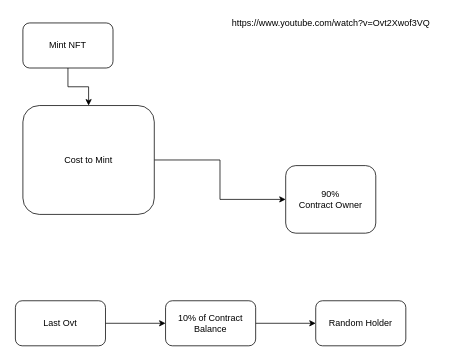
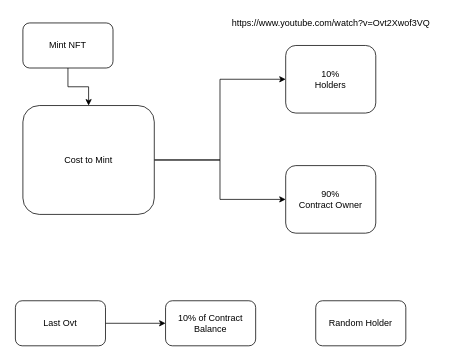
edge "Cost to Mint" -> "10% Holders": added
node "10% Holders": added
edge "10% of Contract Balance" -> "Random Holder": removed
